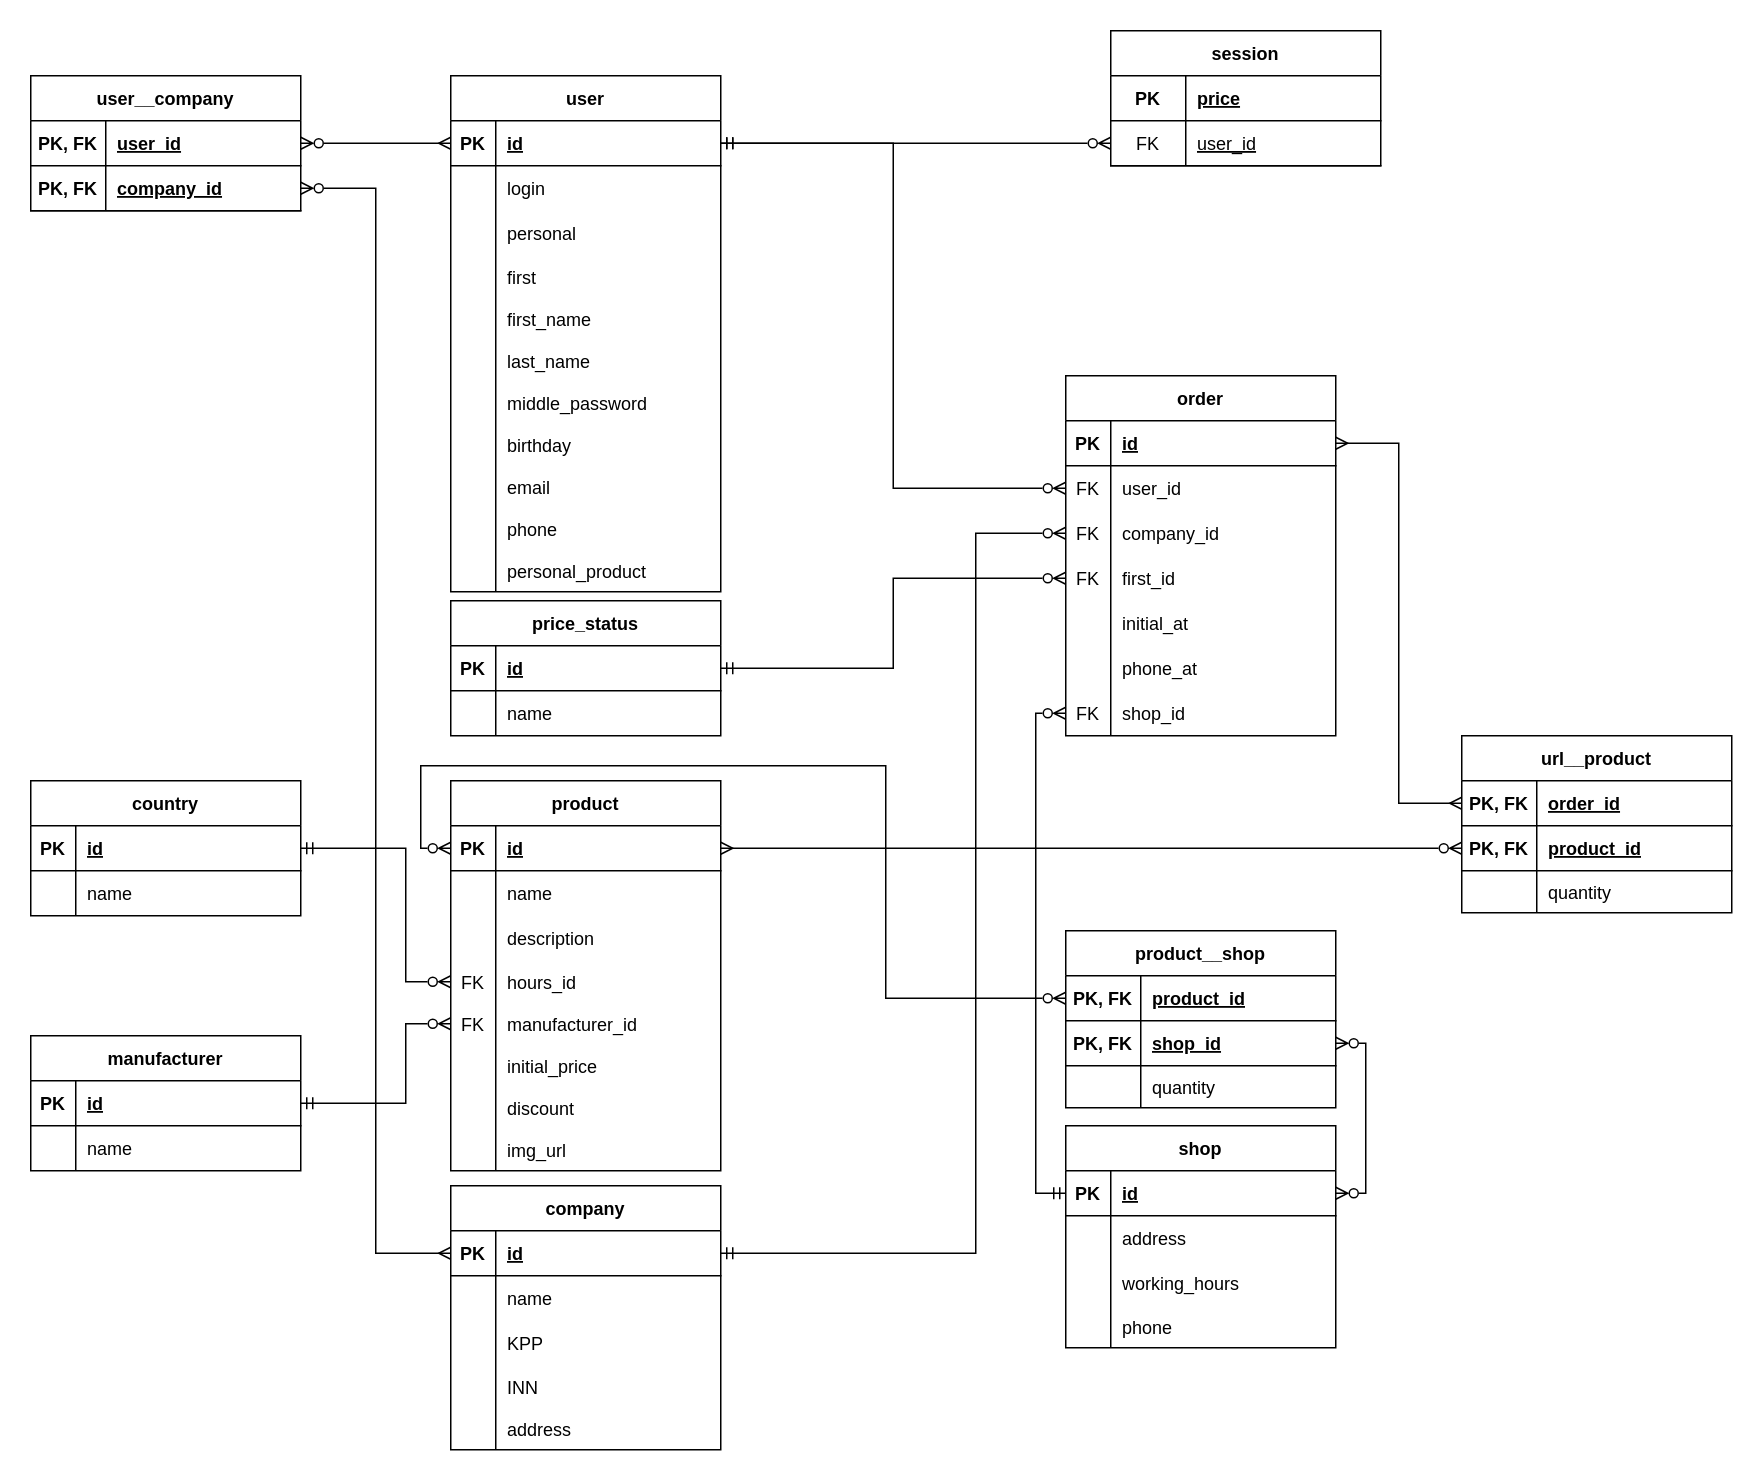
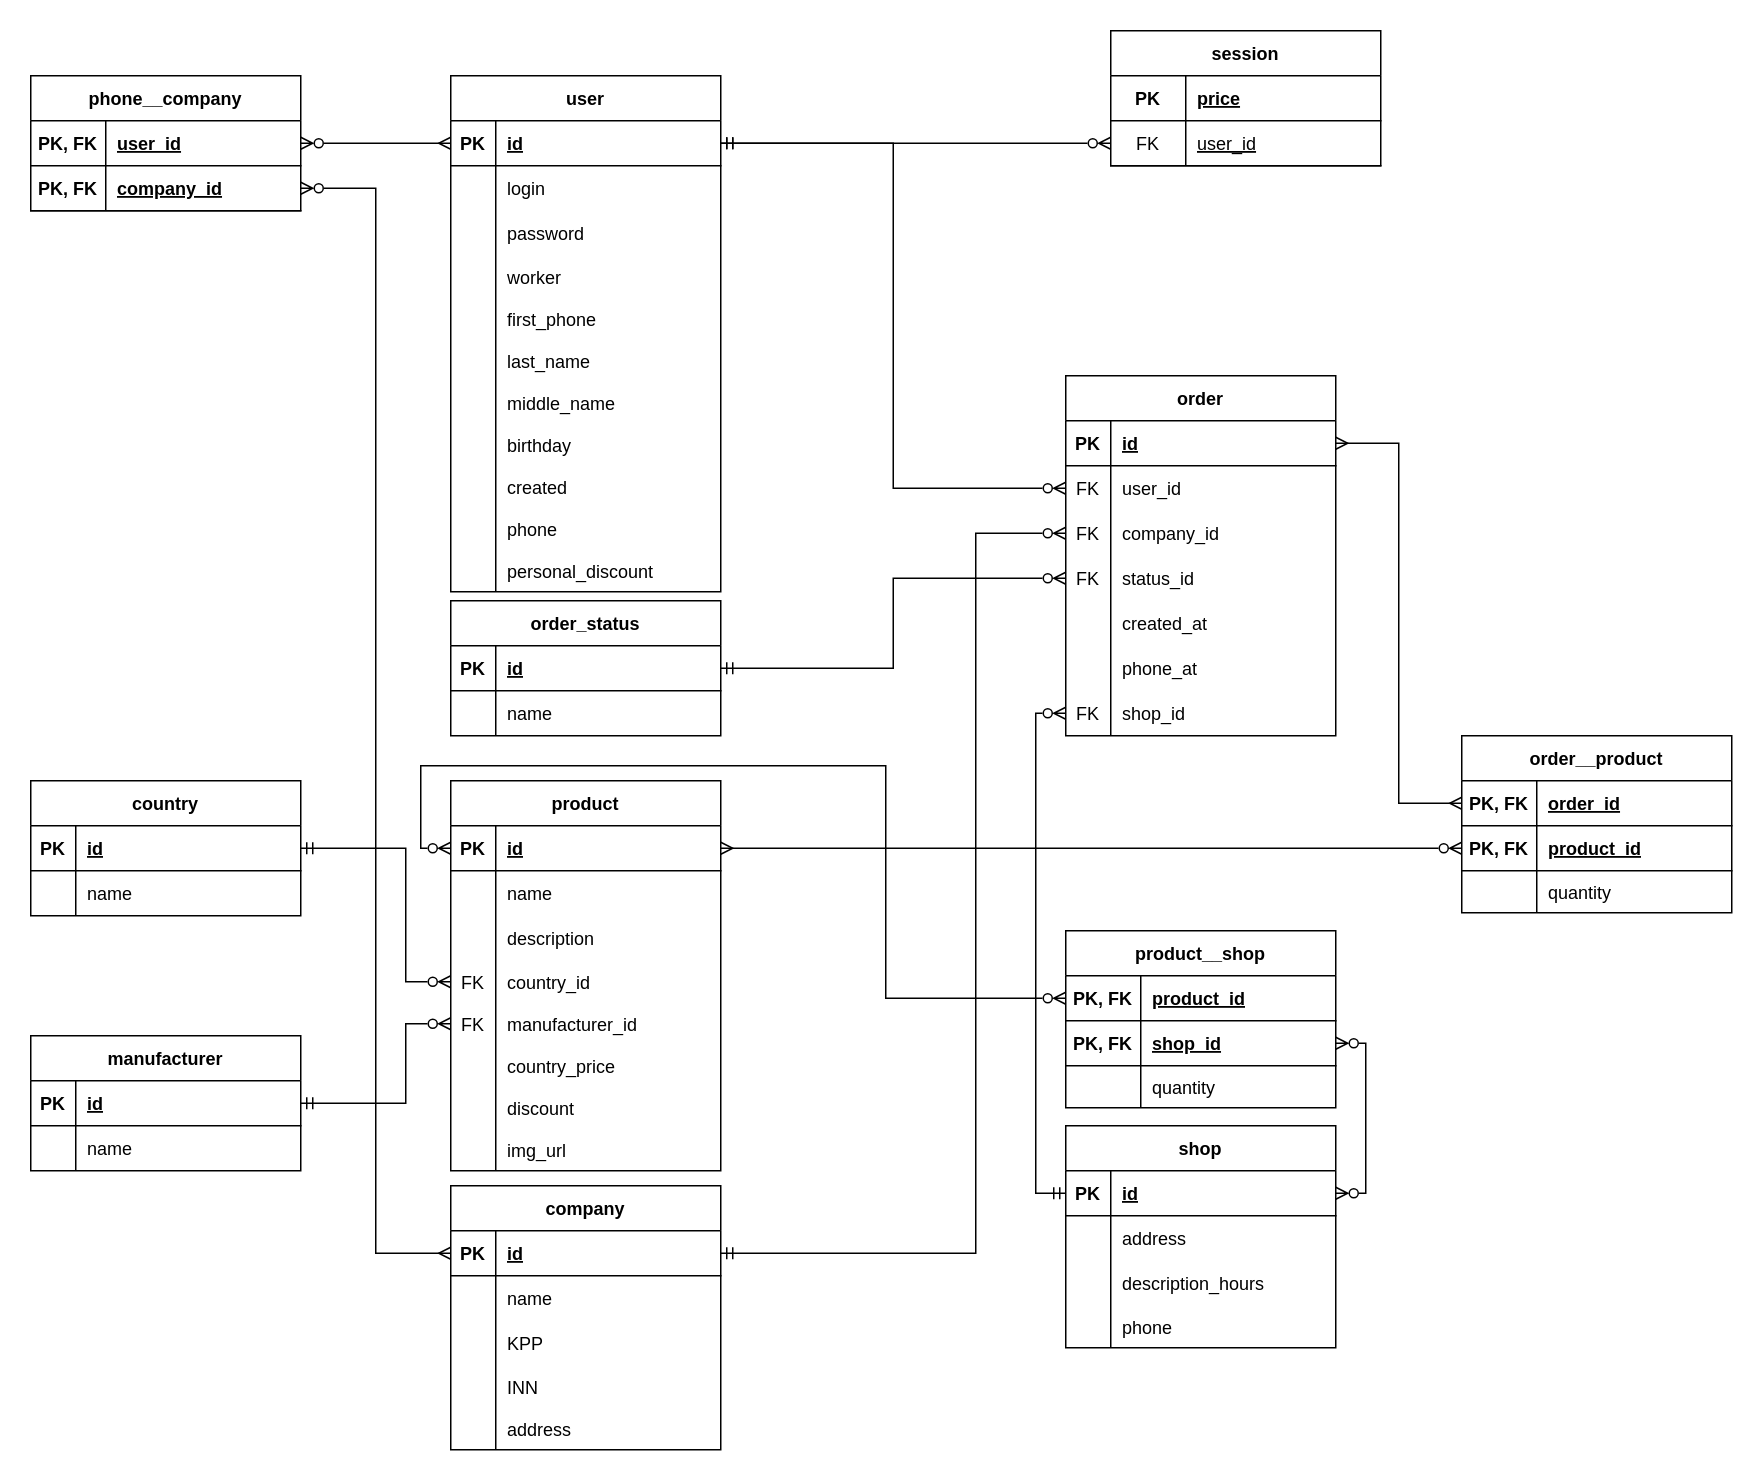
node "user__company": label "user__company" -> "phone__company"
node "personal": label "personal" -> "password"
node "first": label "first" -> "worker"
node "first_name": label "first_name" -> "first_phone"
node "middle_password": label "middle_password" -> "middle_name"
node "email": label "email" -> "created"
node "personal_product": label "personal_product" -> "personal_discount"
node "first_id": label "first_id" -> "status_id"
node "price_status": label "price_status" -> "order_status"
node "initial_at": label "initial_at" -> "created_at"
node "url__product": label "url__product" -> "order__product"
node "hours_id": label "hours_id" -> "country_id"
node "initial_price": label "initial_price" -> "country_price"
node "working_hours": label "working_hours" -> "description_hours"
